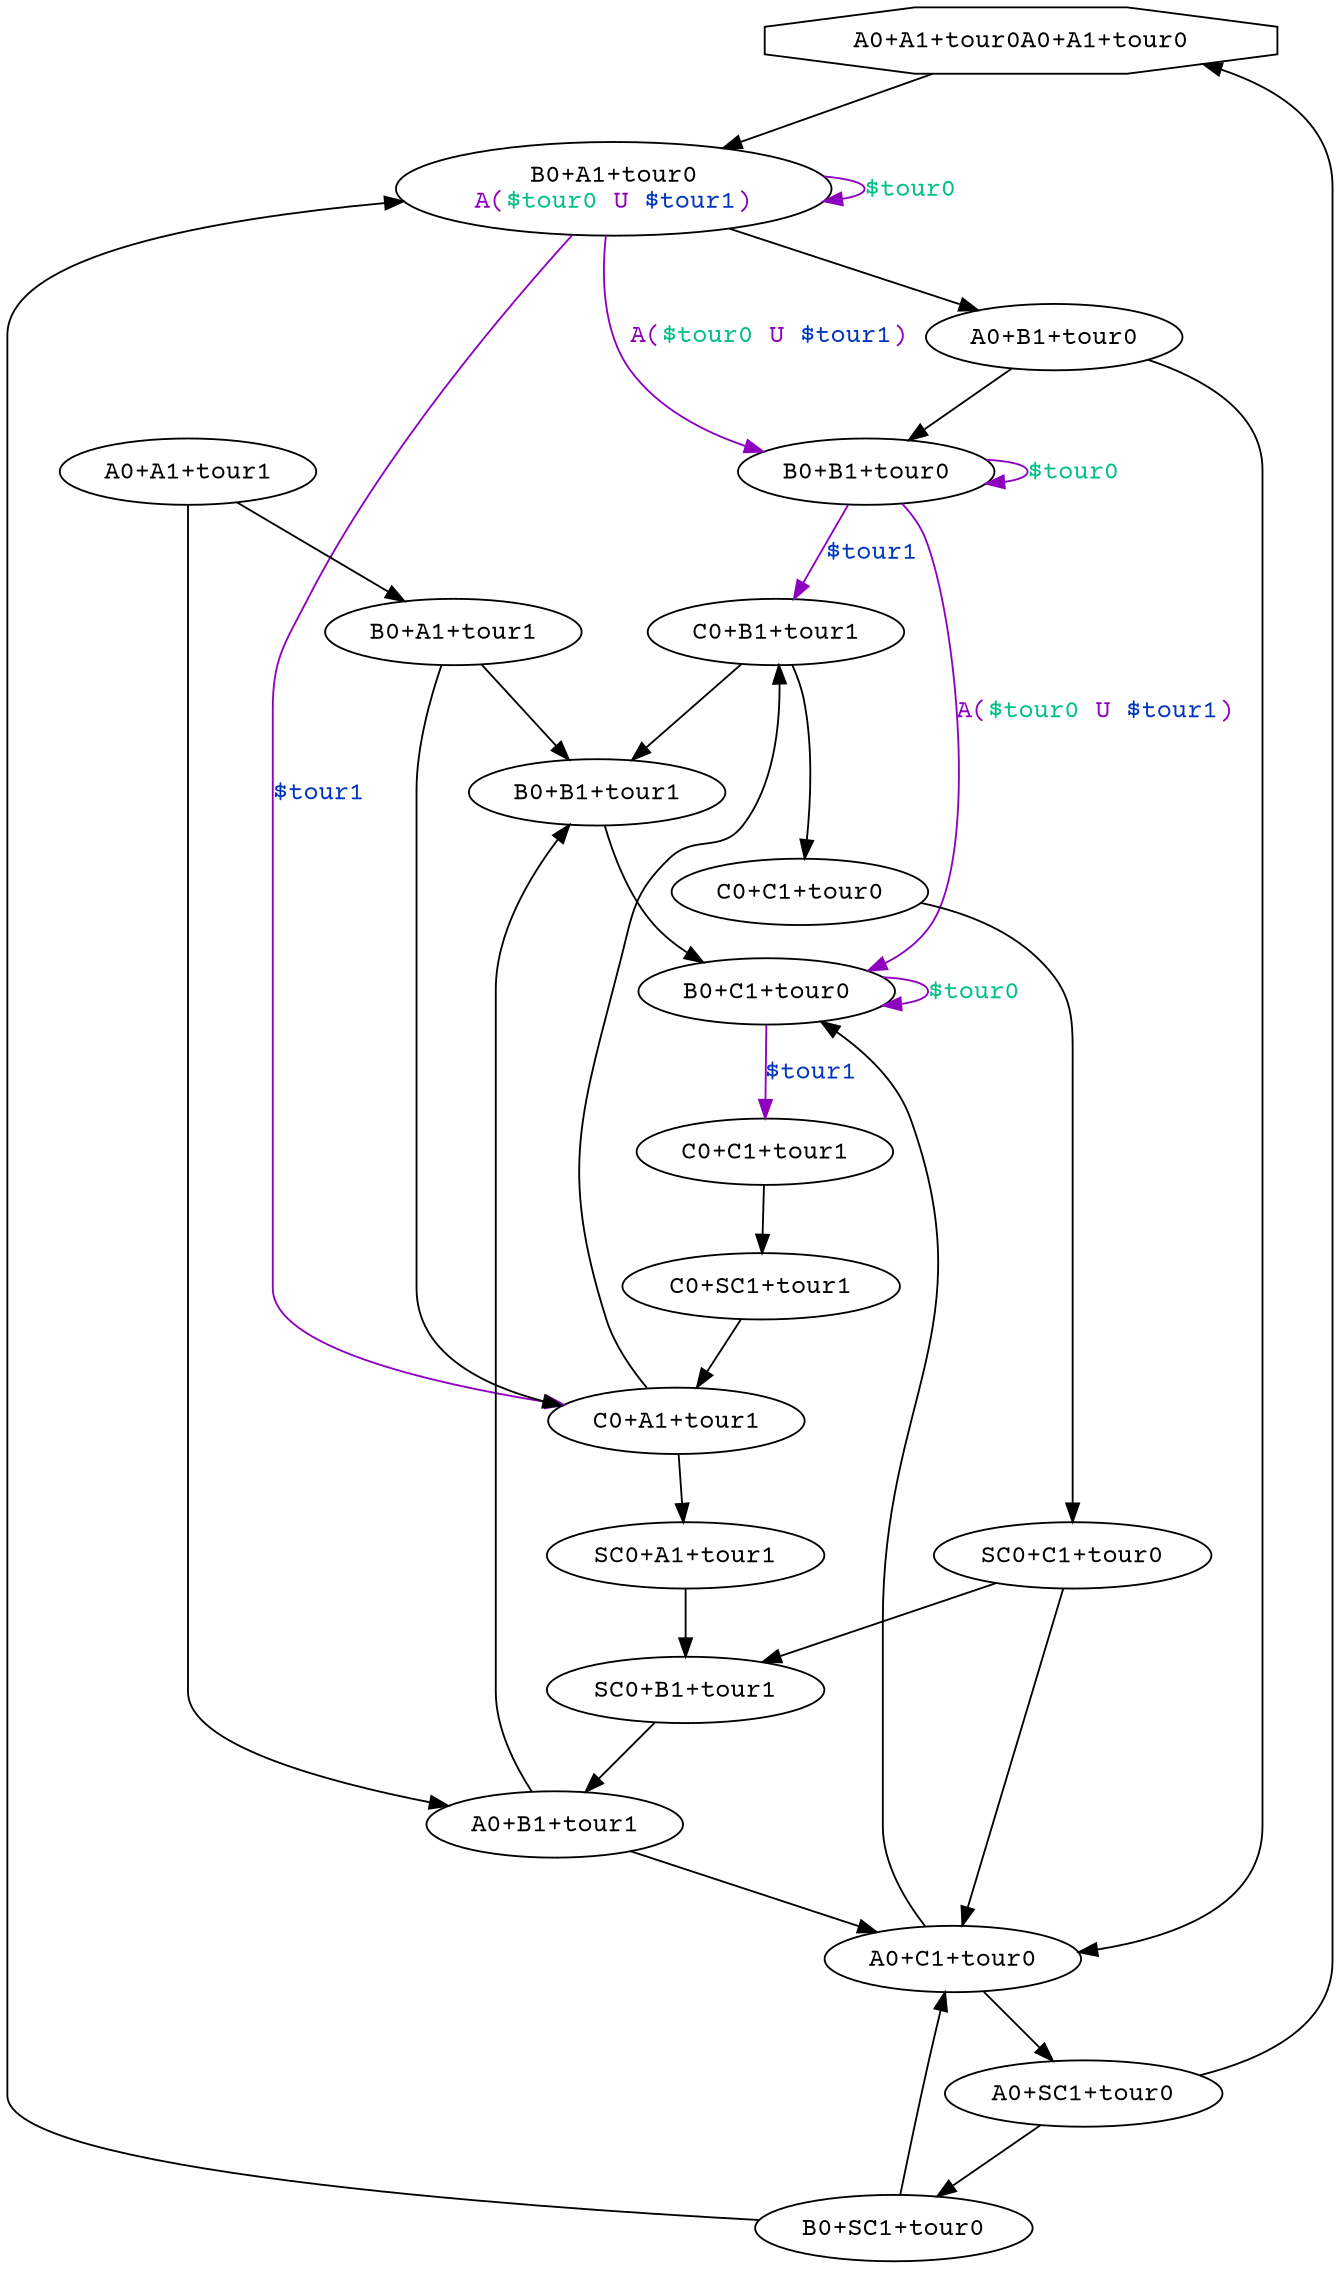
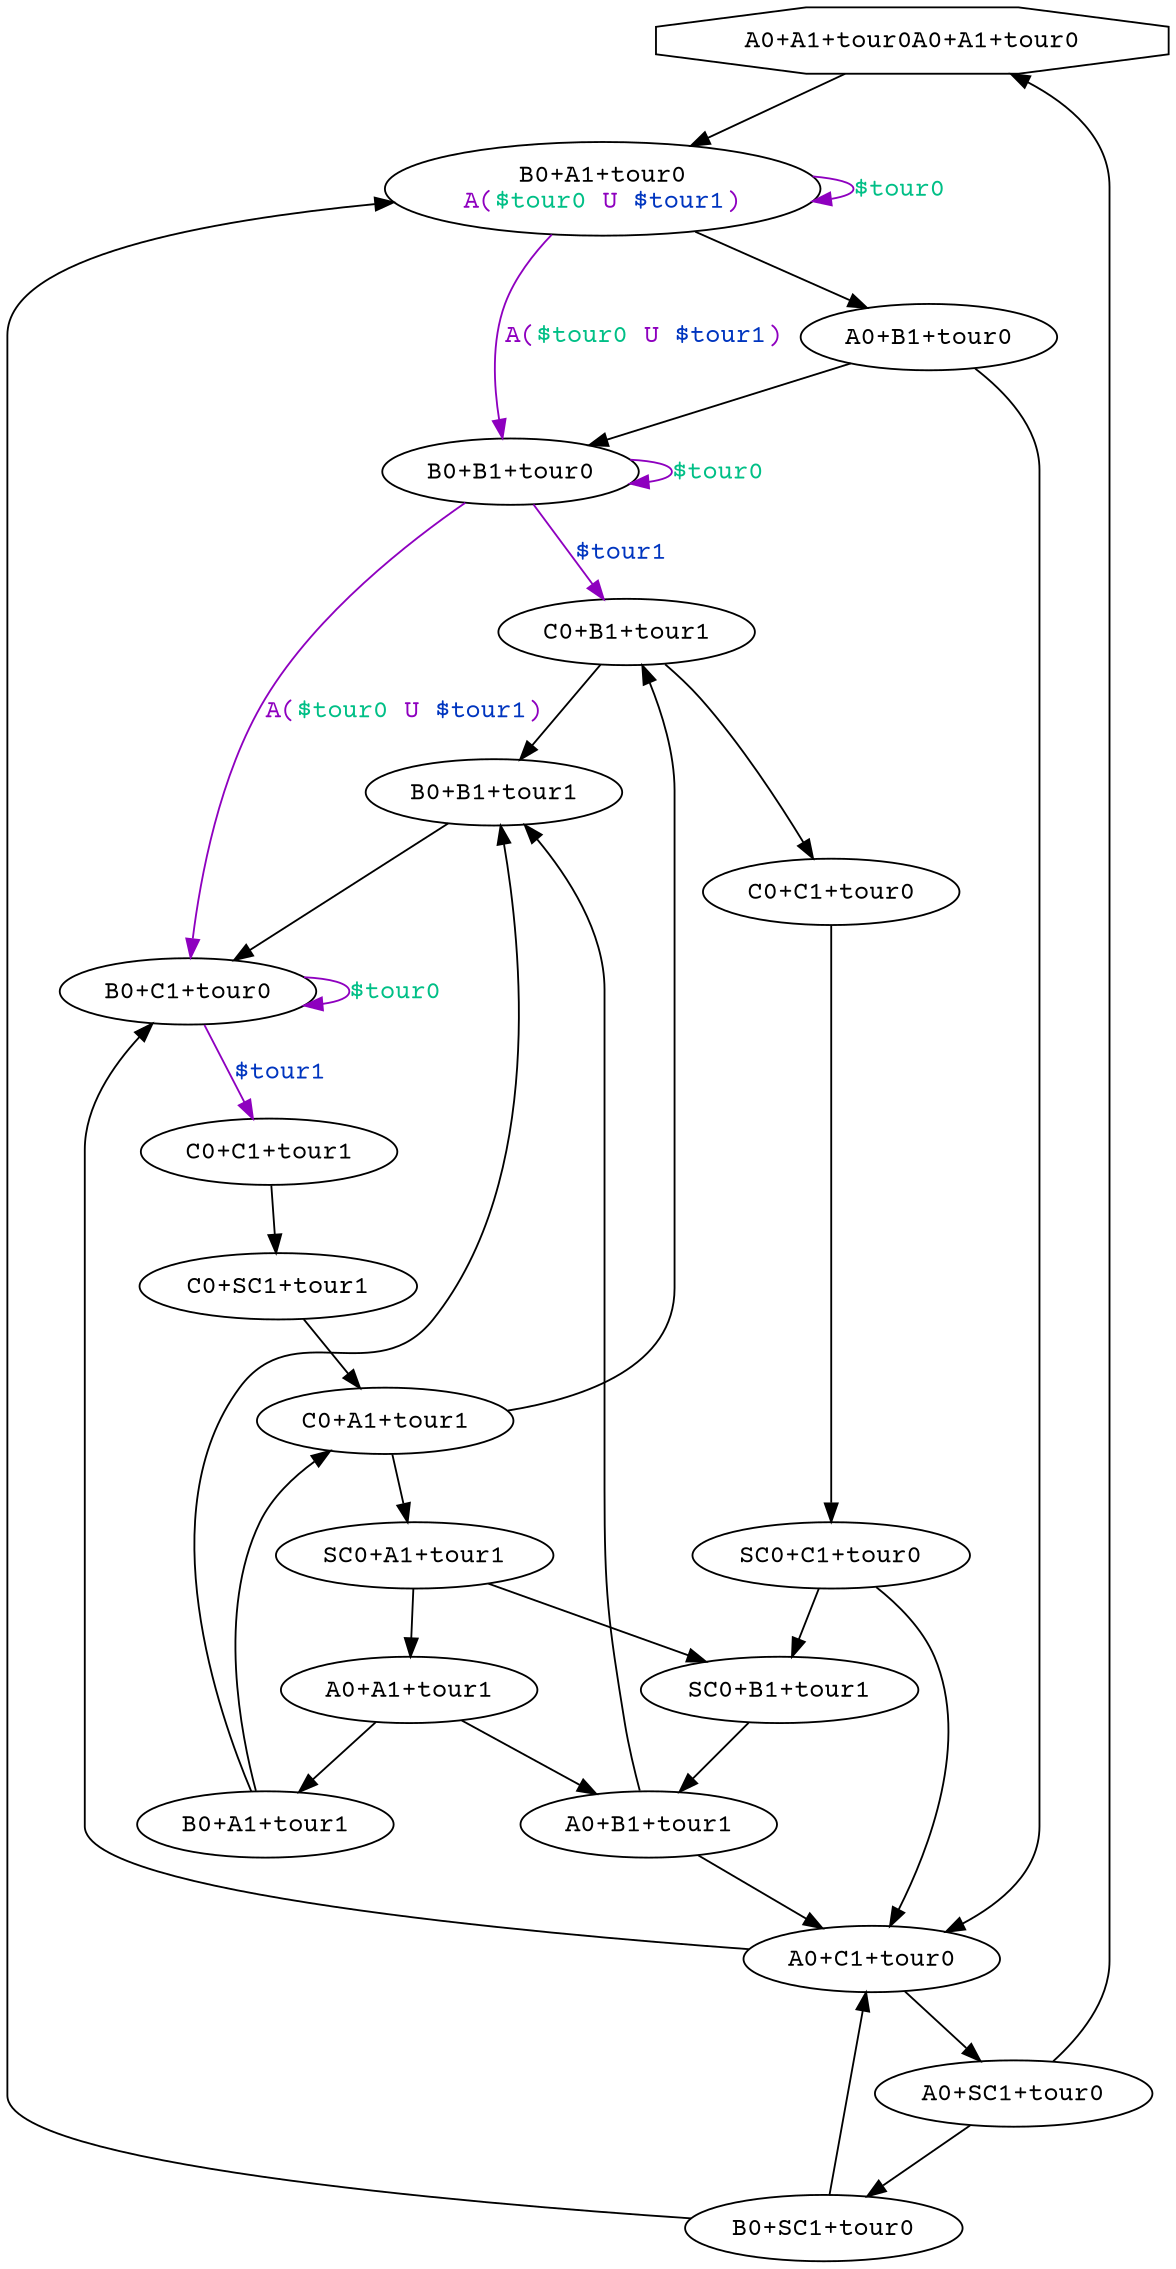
edge "B0+A1+tour0" -> "C0+A1+tour1": removed, label "$tour1"
edge "SC0+A1+tour1" -> "A0+A1+tour1": added
